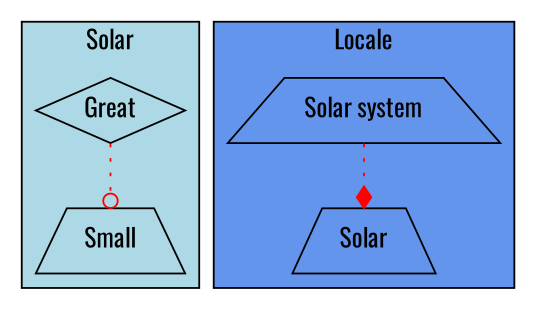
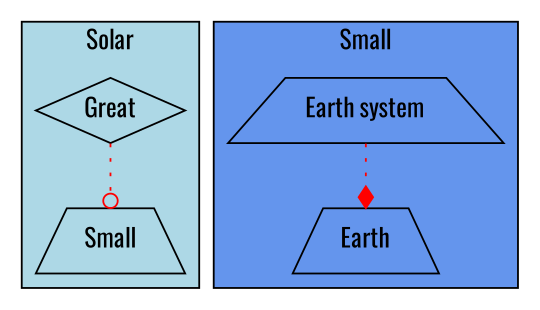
cluster "Locale": label "Locale" -> "Small"
node "Solar system": label "Solar system" -> "Earth system"
node "Solar": label "Solar" -> "Earth"
